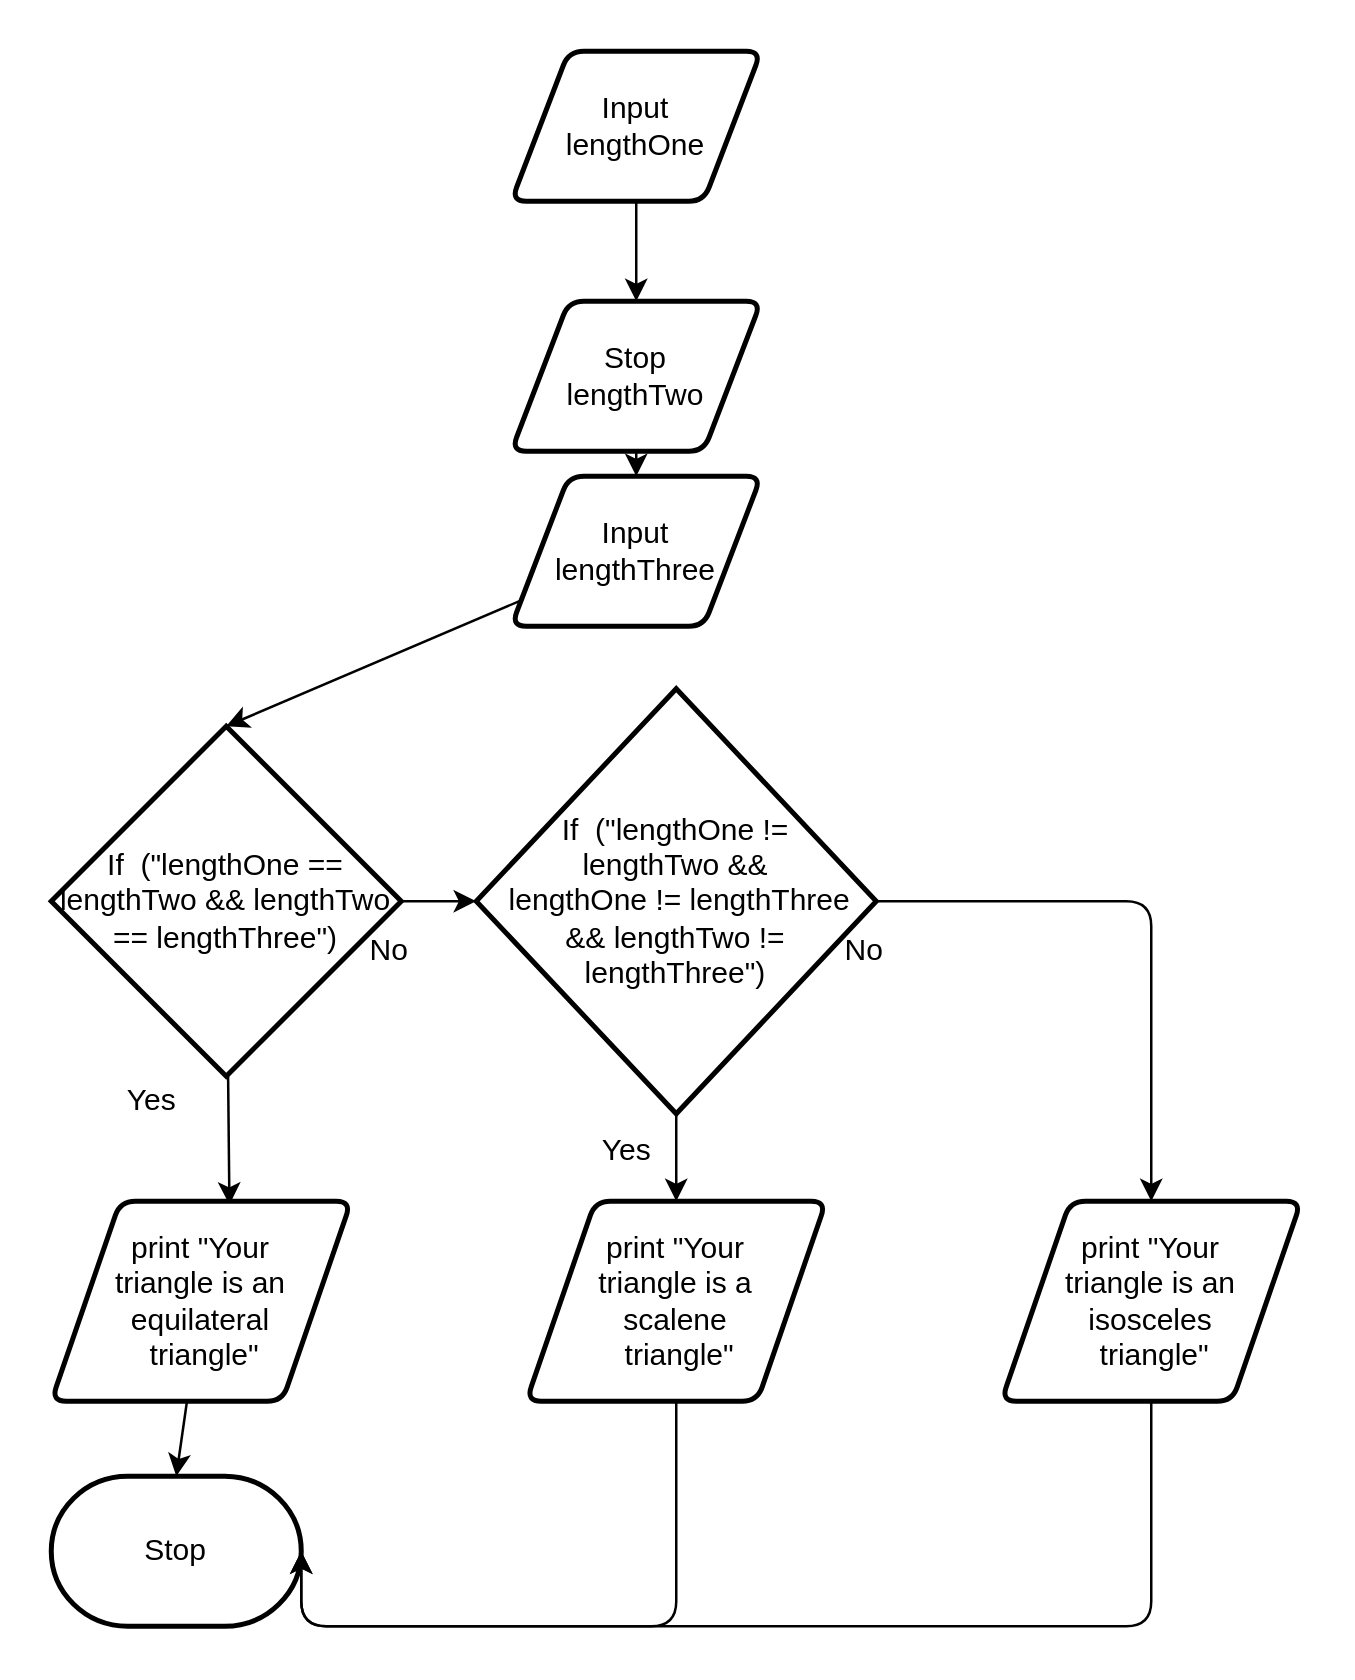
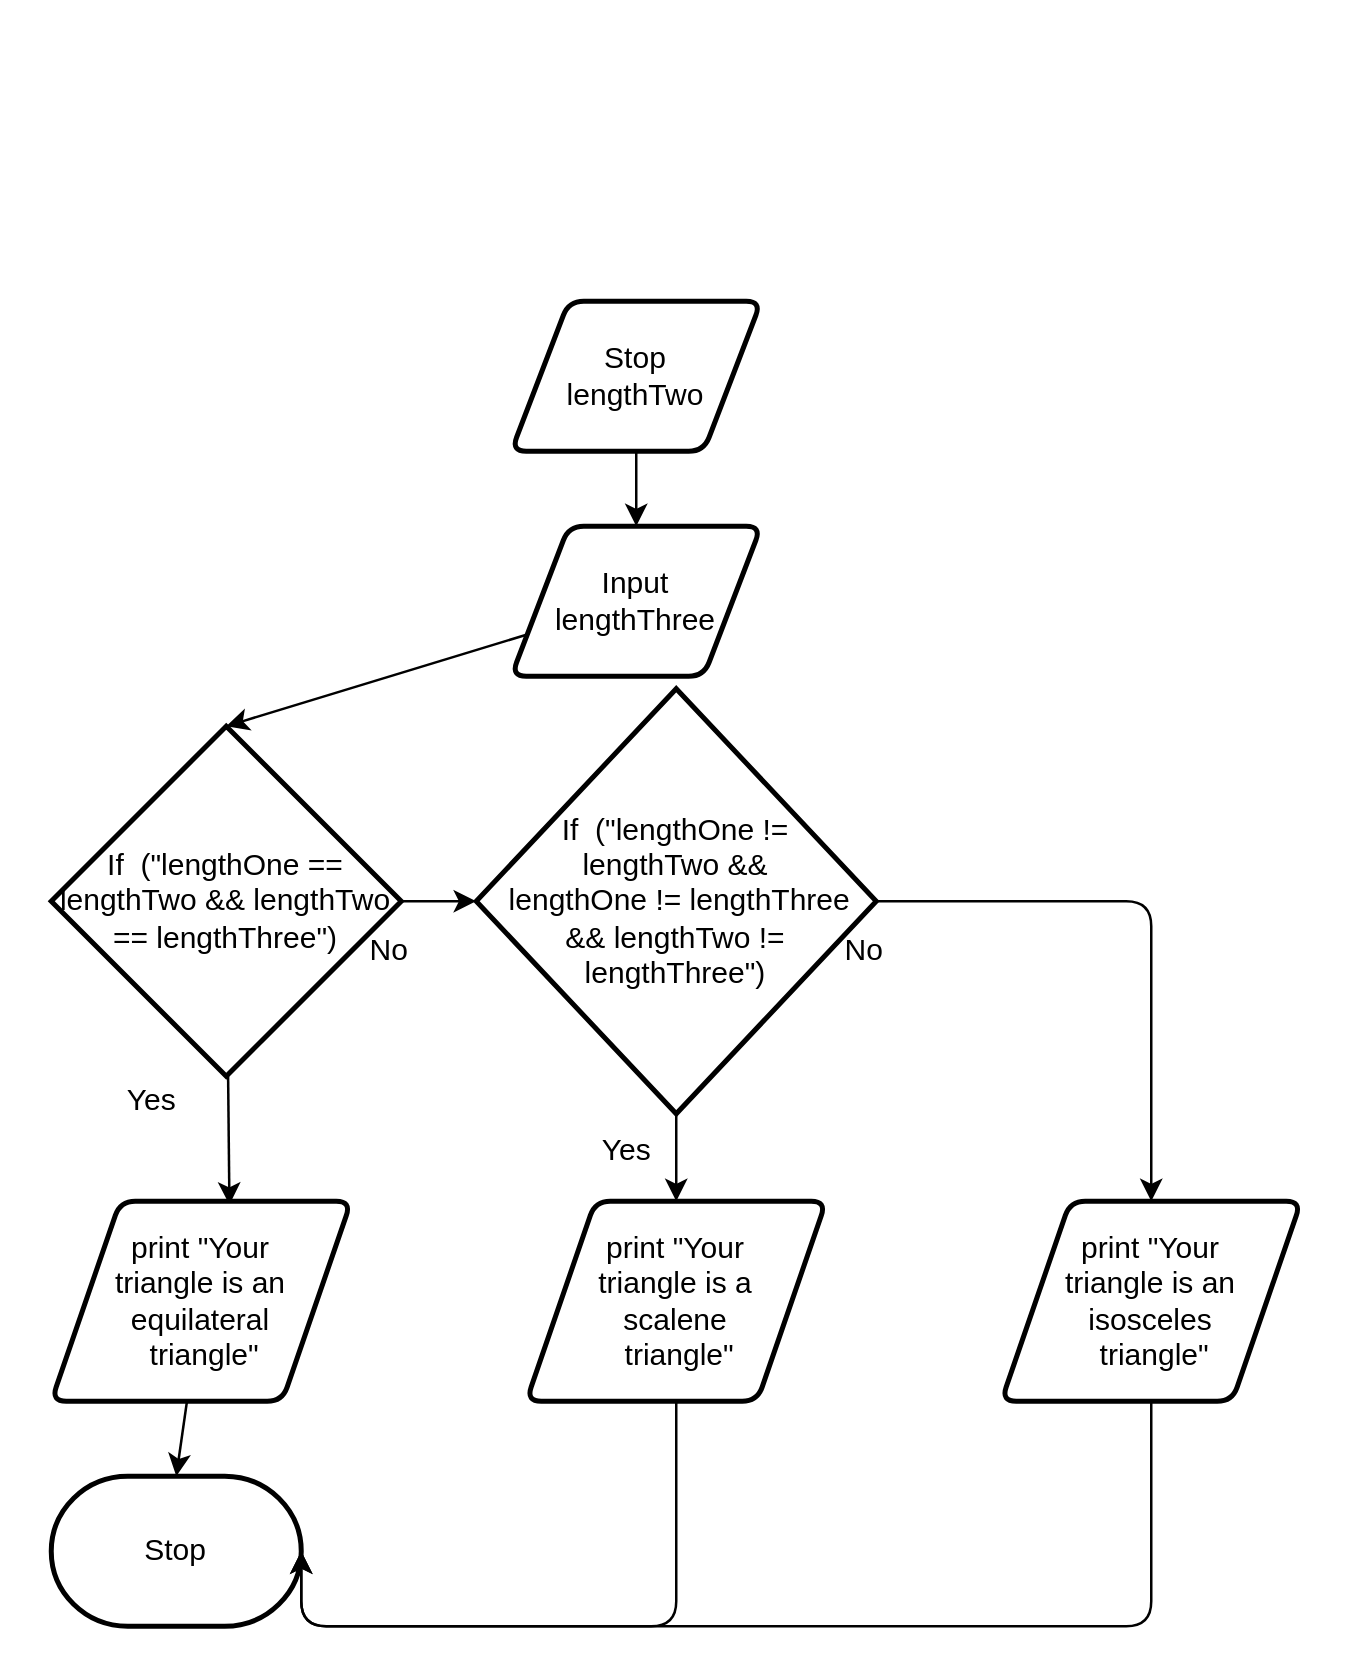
node "Input lengthOne": removed
edge "Input lengthOne" -> "Stop lengthTwo": removed
node "Input lengthThree": moved (636, 551) -> (636, 601)
